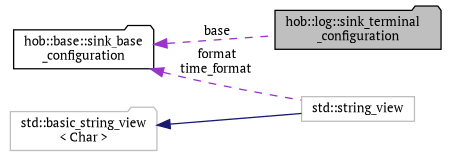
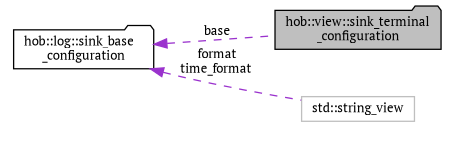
node "hob::log::sink_terminal _configuration": label "hob::log::sink_terminal _configuration" -> "hob::view::sink_terminal _configuration"
node "hob::base::sink_base _configuration": label "hob::base::sink_base _configuration" -> "hob::log::sink_base _configuration"
node "std::basic_string_view < Char >": removed
